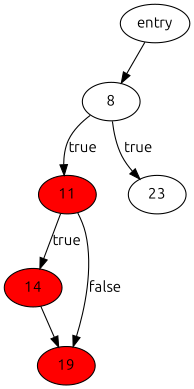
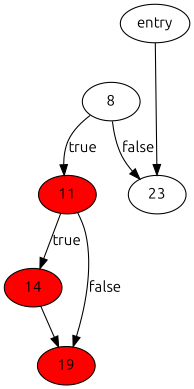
edge "entry" -> "8": now "entry" -> "23"
edge "8" -> "23": label "true" -> "false"
